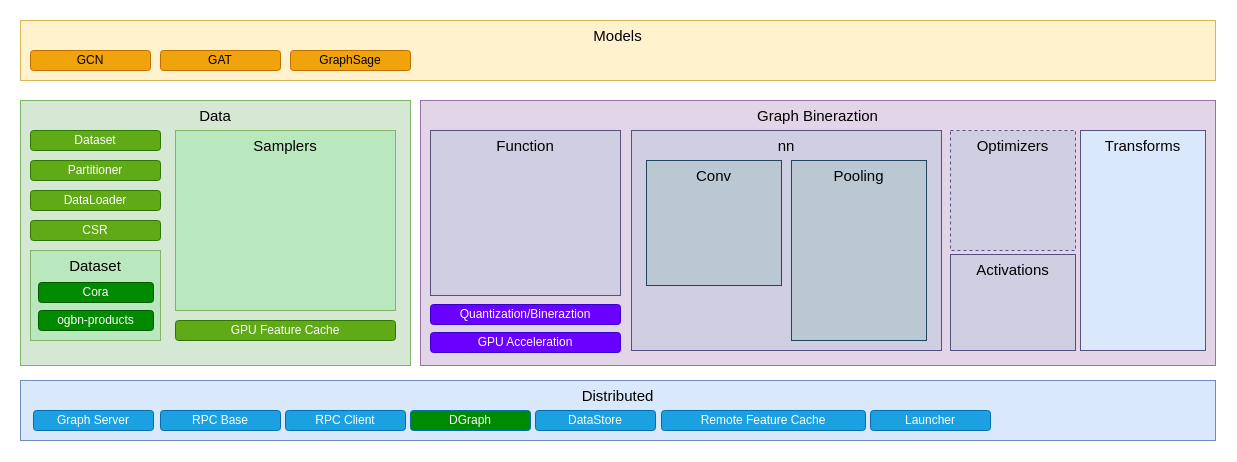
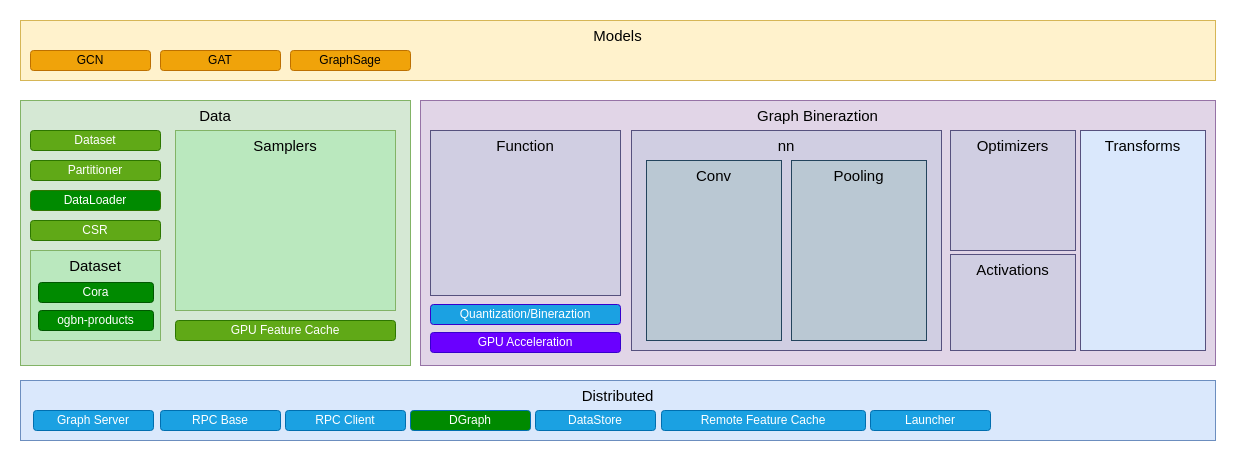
node "Optimizers": style dashed -> solid
node "DataLoader": fillcolor #60a917 -> #008a00
node "Conv": size 135x125 -> 135x180
node "Quantization/Bineraztion": fillcolor #6a00ff -> #1ba1e2
